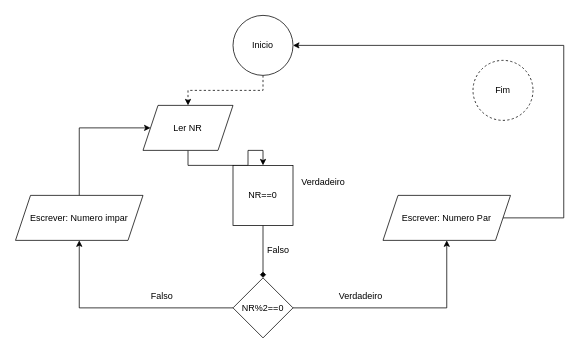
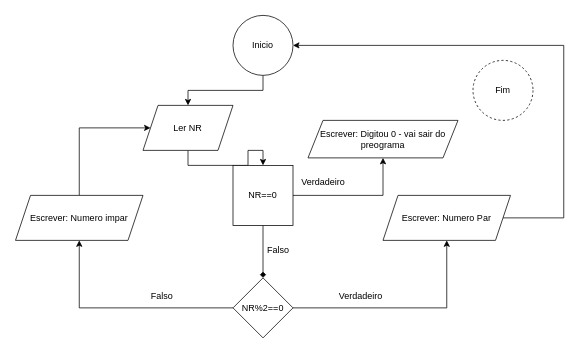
edge "Inicio" -> "Ler NR": style dashed -> solid
node "Escrever: Digitou 0 - vai sair do preograma": added
edge "NR==0" -> "Escrever: Digitou 0 - vai sair do preograma": added
